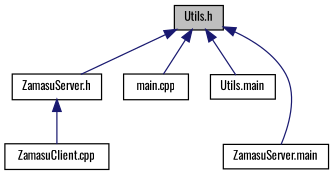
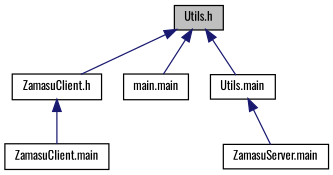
edge "ZamasuServer.main" -> "Utils.h": now "ZamasuServer.main" -> "Utils.main"
node "ZamasuServer.h": label "ZamasuServer.h" -> "ZamasuClient.h"
node "main.cpp": label "main.cpp" -> "main.main"
node "ZamasuClient.cpp": label "ZamasuClient.cpp" -> "ZamasuClient.main"
